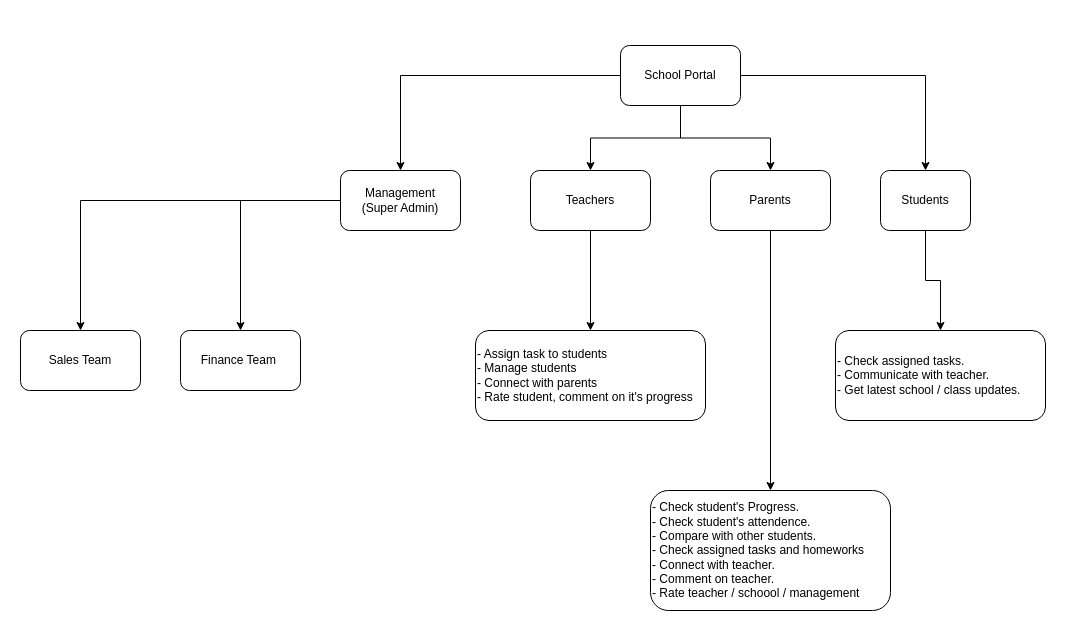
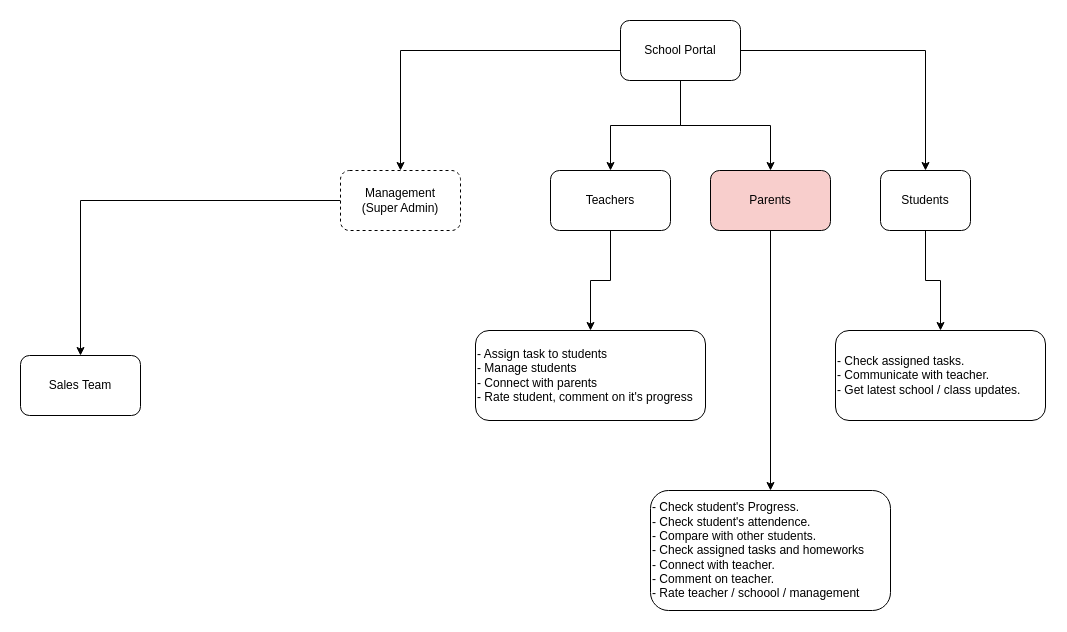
node "School Portal": moved (681, 76) -> (681, 51)
node "Management (Super Admin)": style solid -> dashed
node "Teachers": moved (591, 201) -> (611, 201)
node "Parents": fillcolor #ffffff -> #f8cecc
edge "Management (Super Admin)" -> "Finance Team": removed
node "Sales Team": moved (81, 361) -> (81, 386)
node "Finance Team": removed
